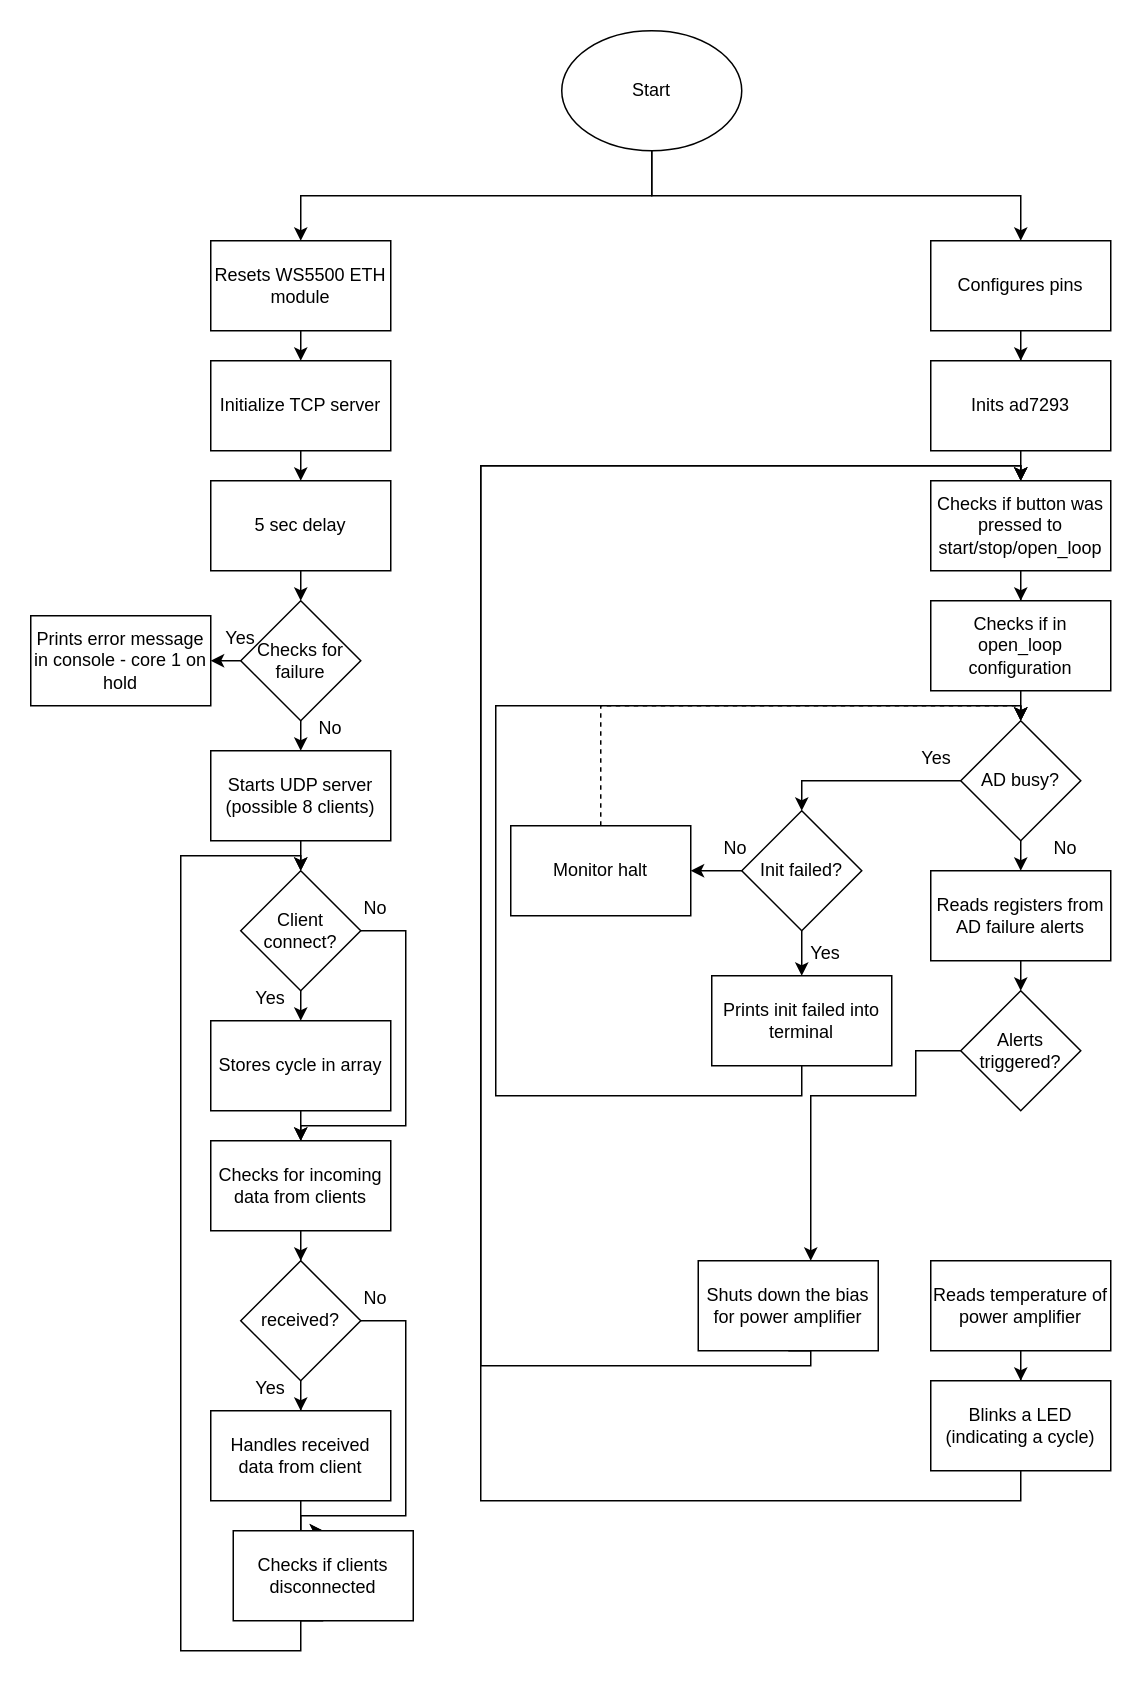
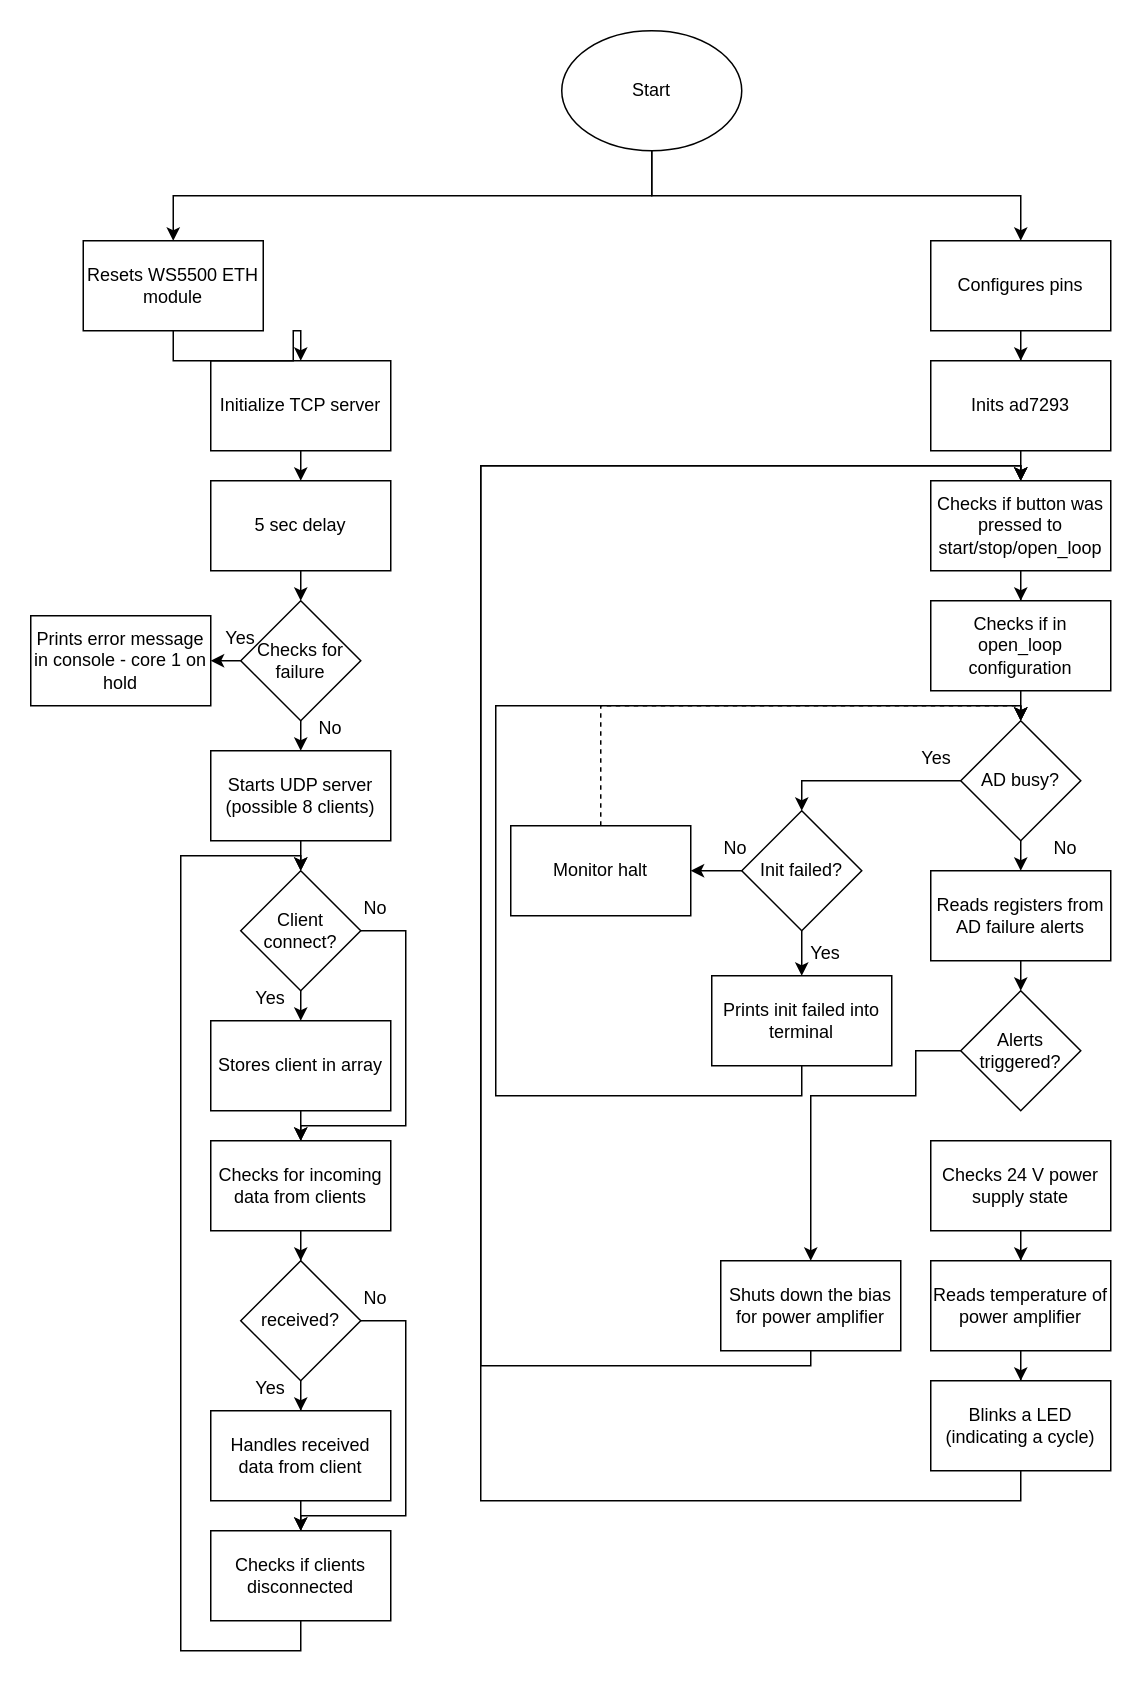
node "Resets WS5500 ETH module": moved (301, 286) -> (173, 286)
node "Stores cycle in array": label "Stores cycle in array" -> "Stores client in array"
node "Checks 24 V power supply state": added
edge "Checks 24 V power supply state" -> "Reads temperature of power amplifier": added
node "Shuts down the bias for power amplifier": moved (788, 1306) -> (811, 1306)
node "Checks if clients disconnected": moved (323, 1576) -> (301, 1576)
